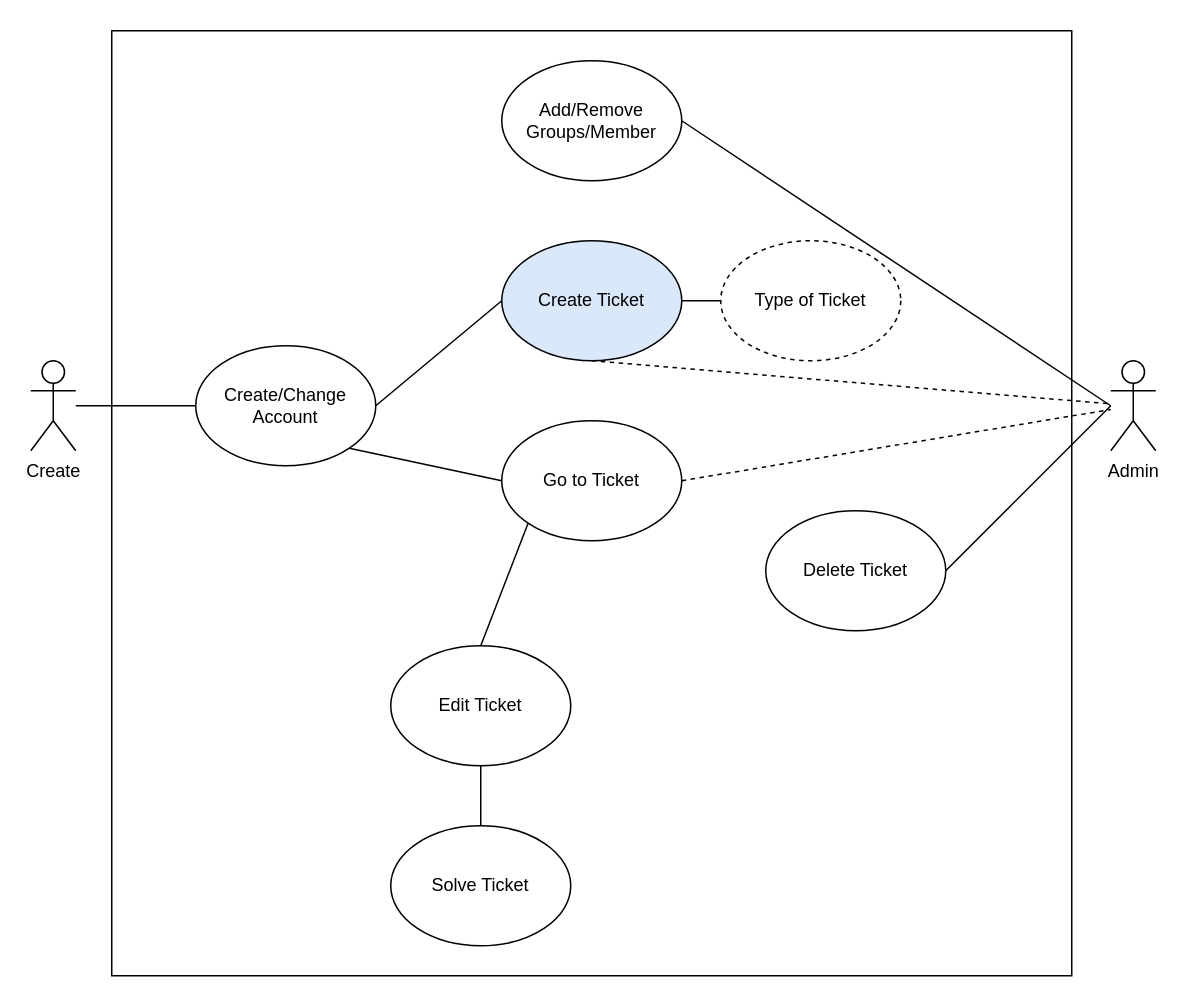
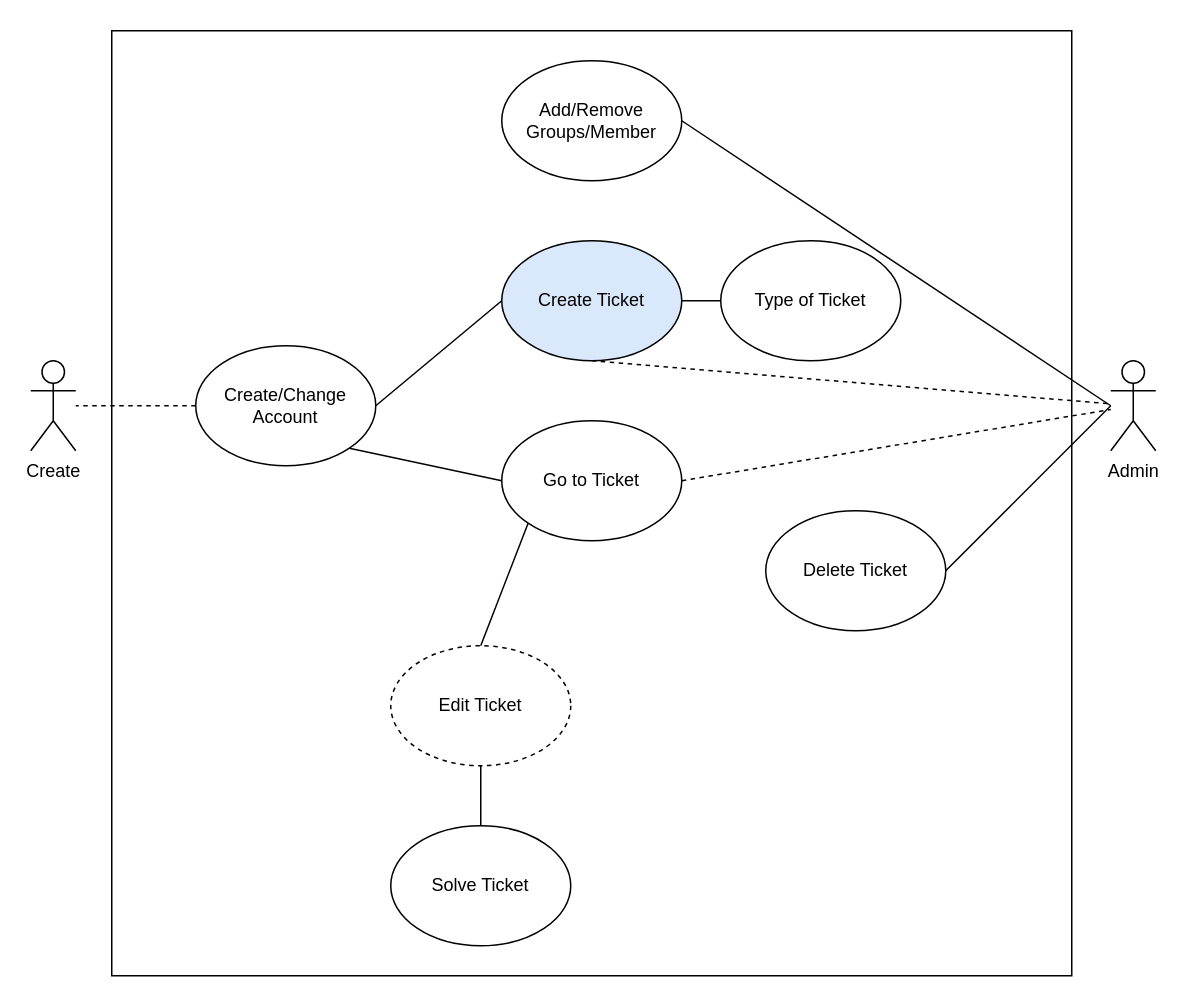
node "Type of Ticket": style dashed -> solid
edge "Create" -- "Create/Change Account": style solid -> dashed
node "Edit Ticket": style solid -> dashed
